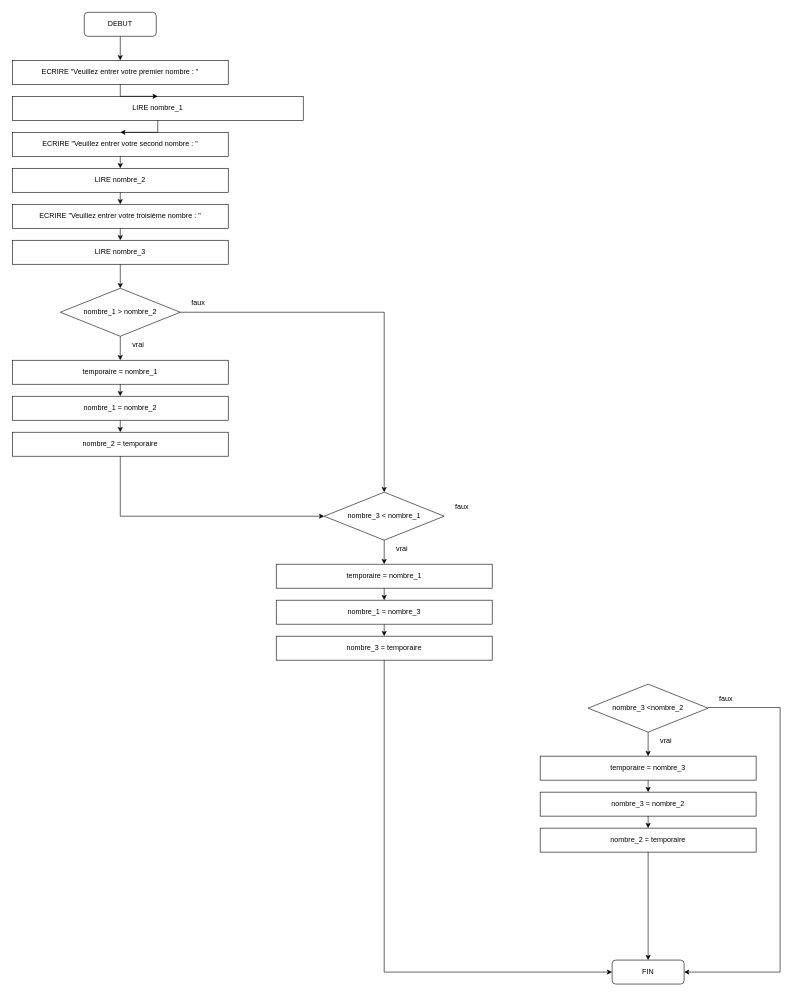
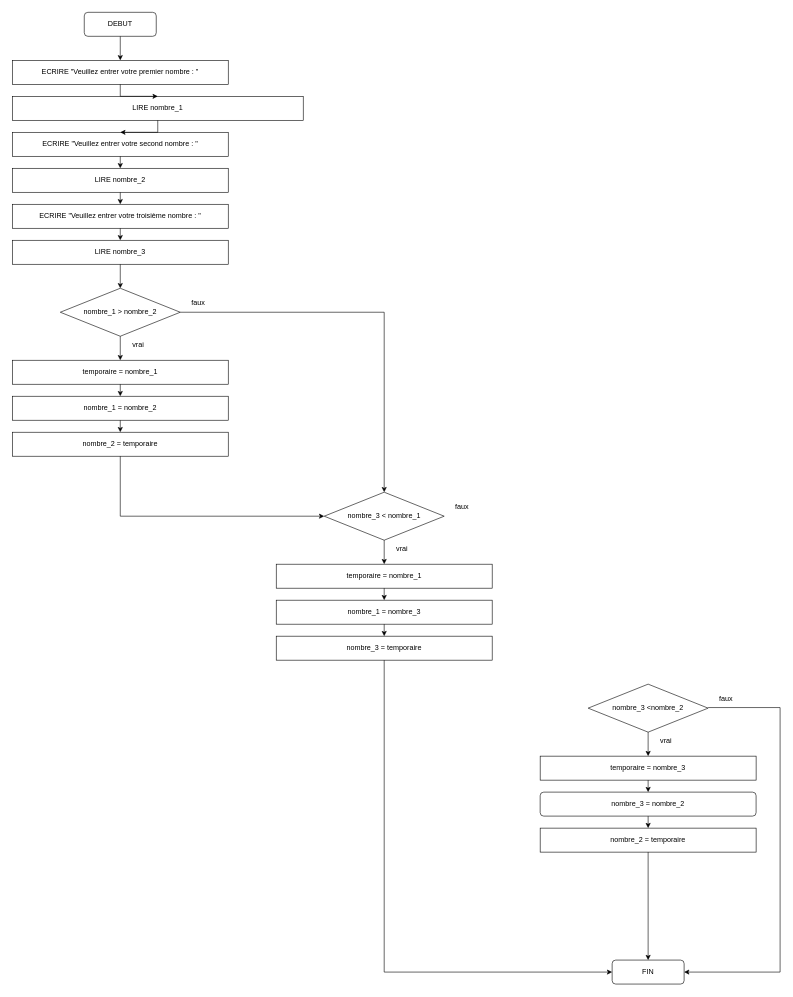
node "nombre_3 = nombre_2": shape rectangle -> rounded rectangle
